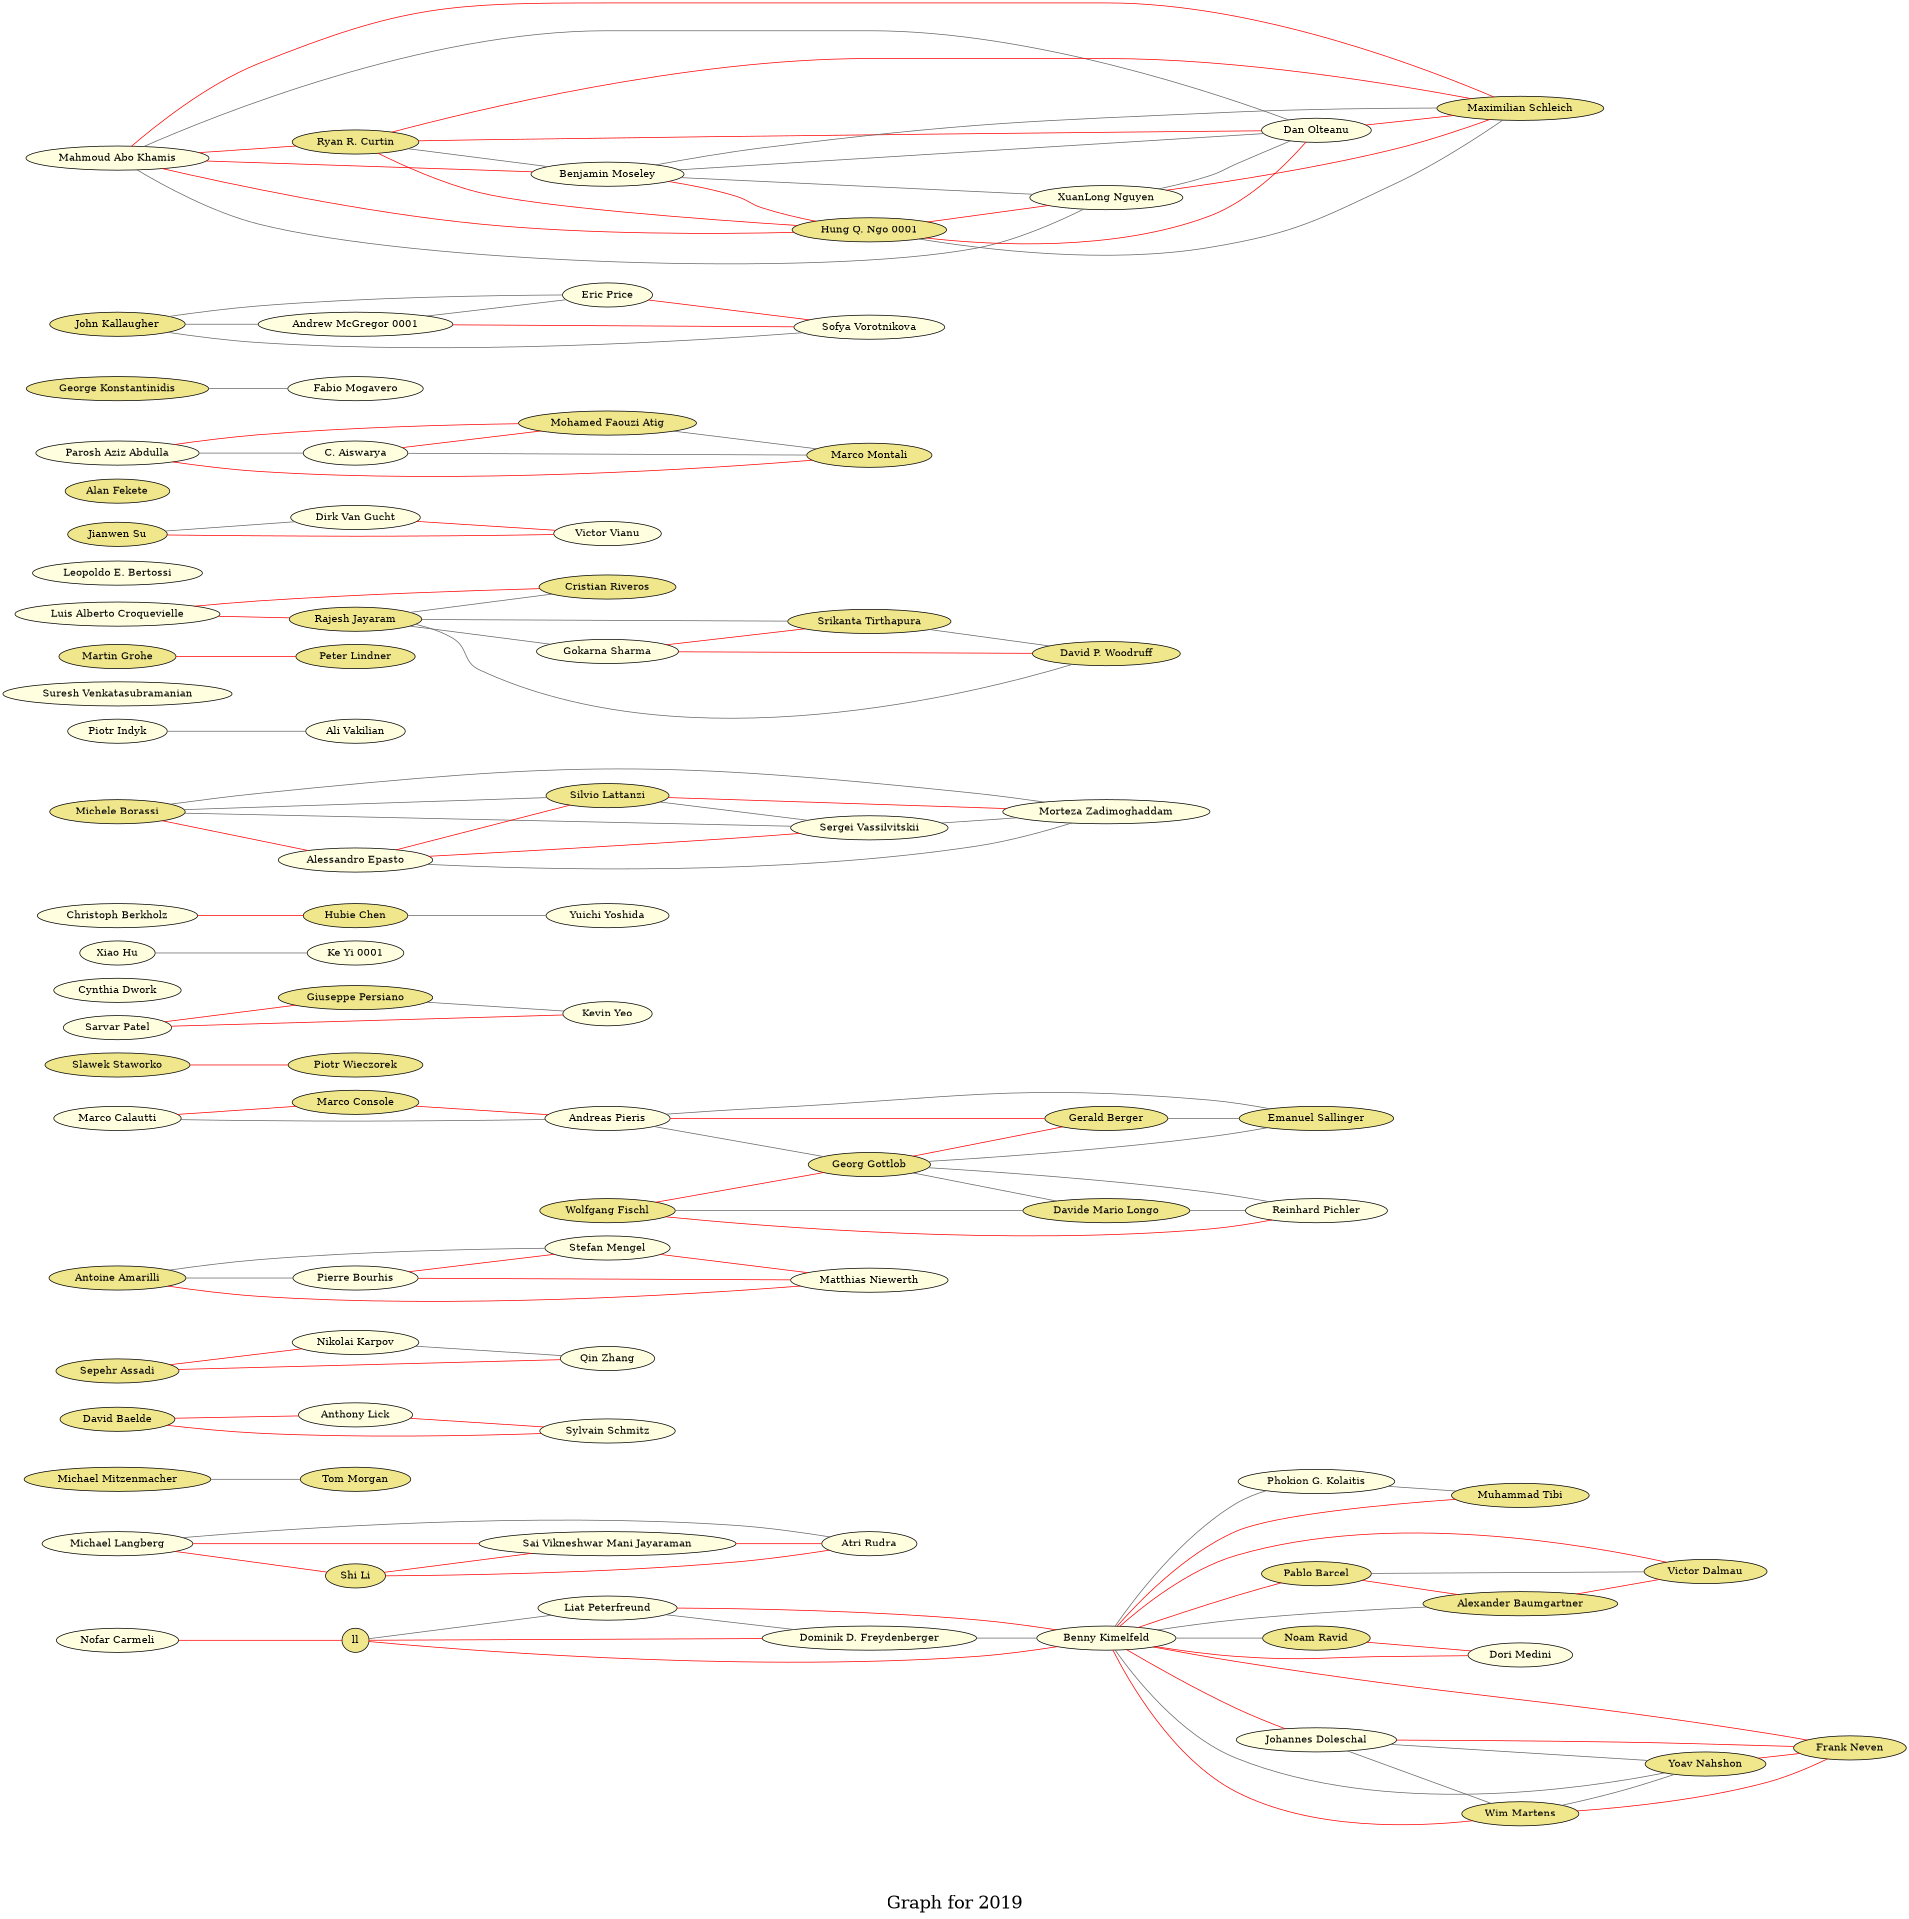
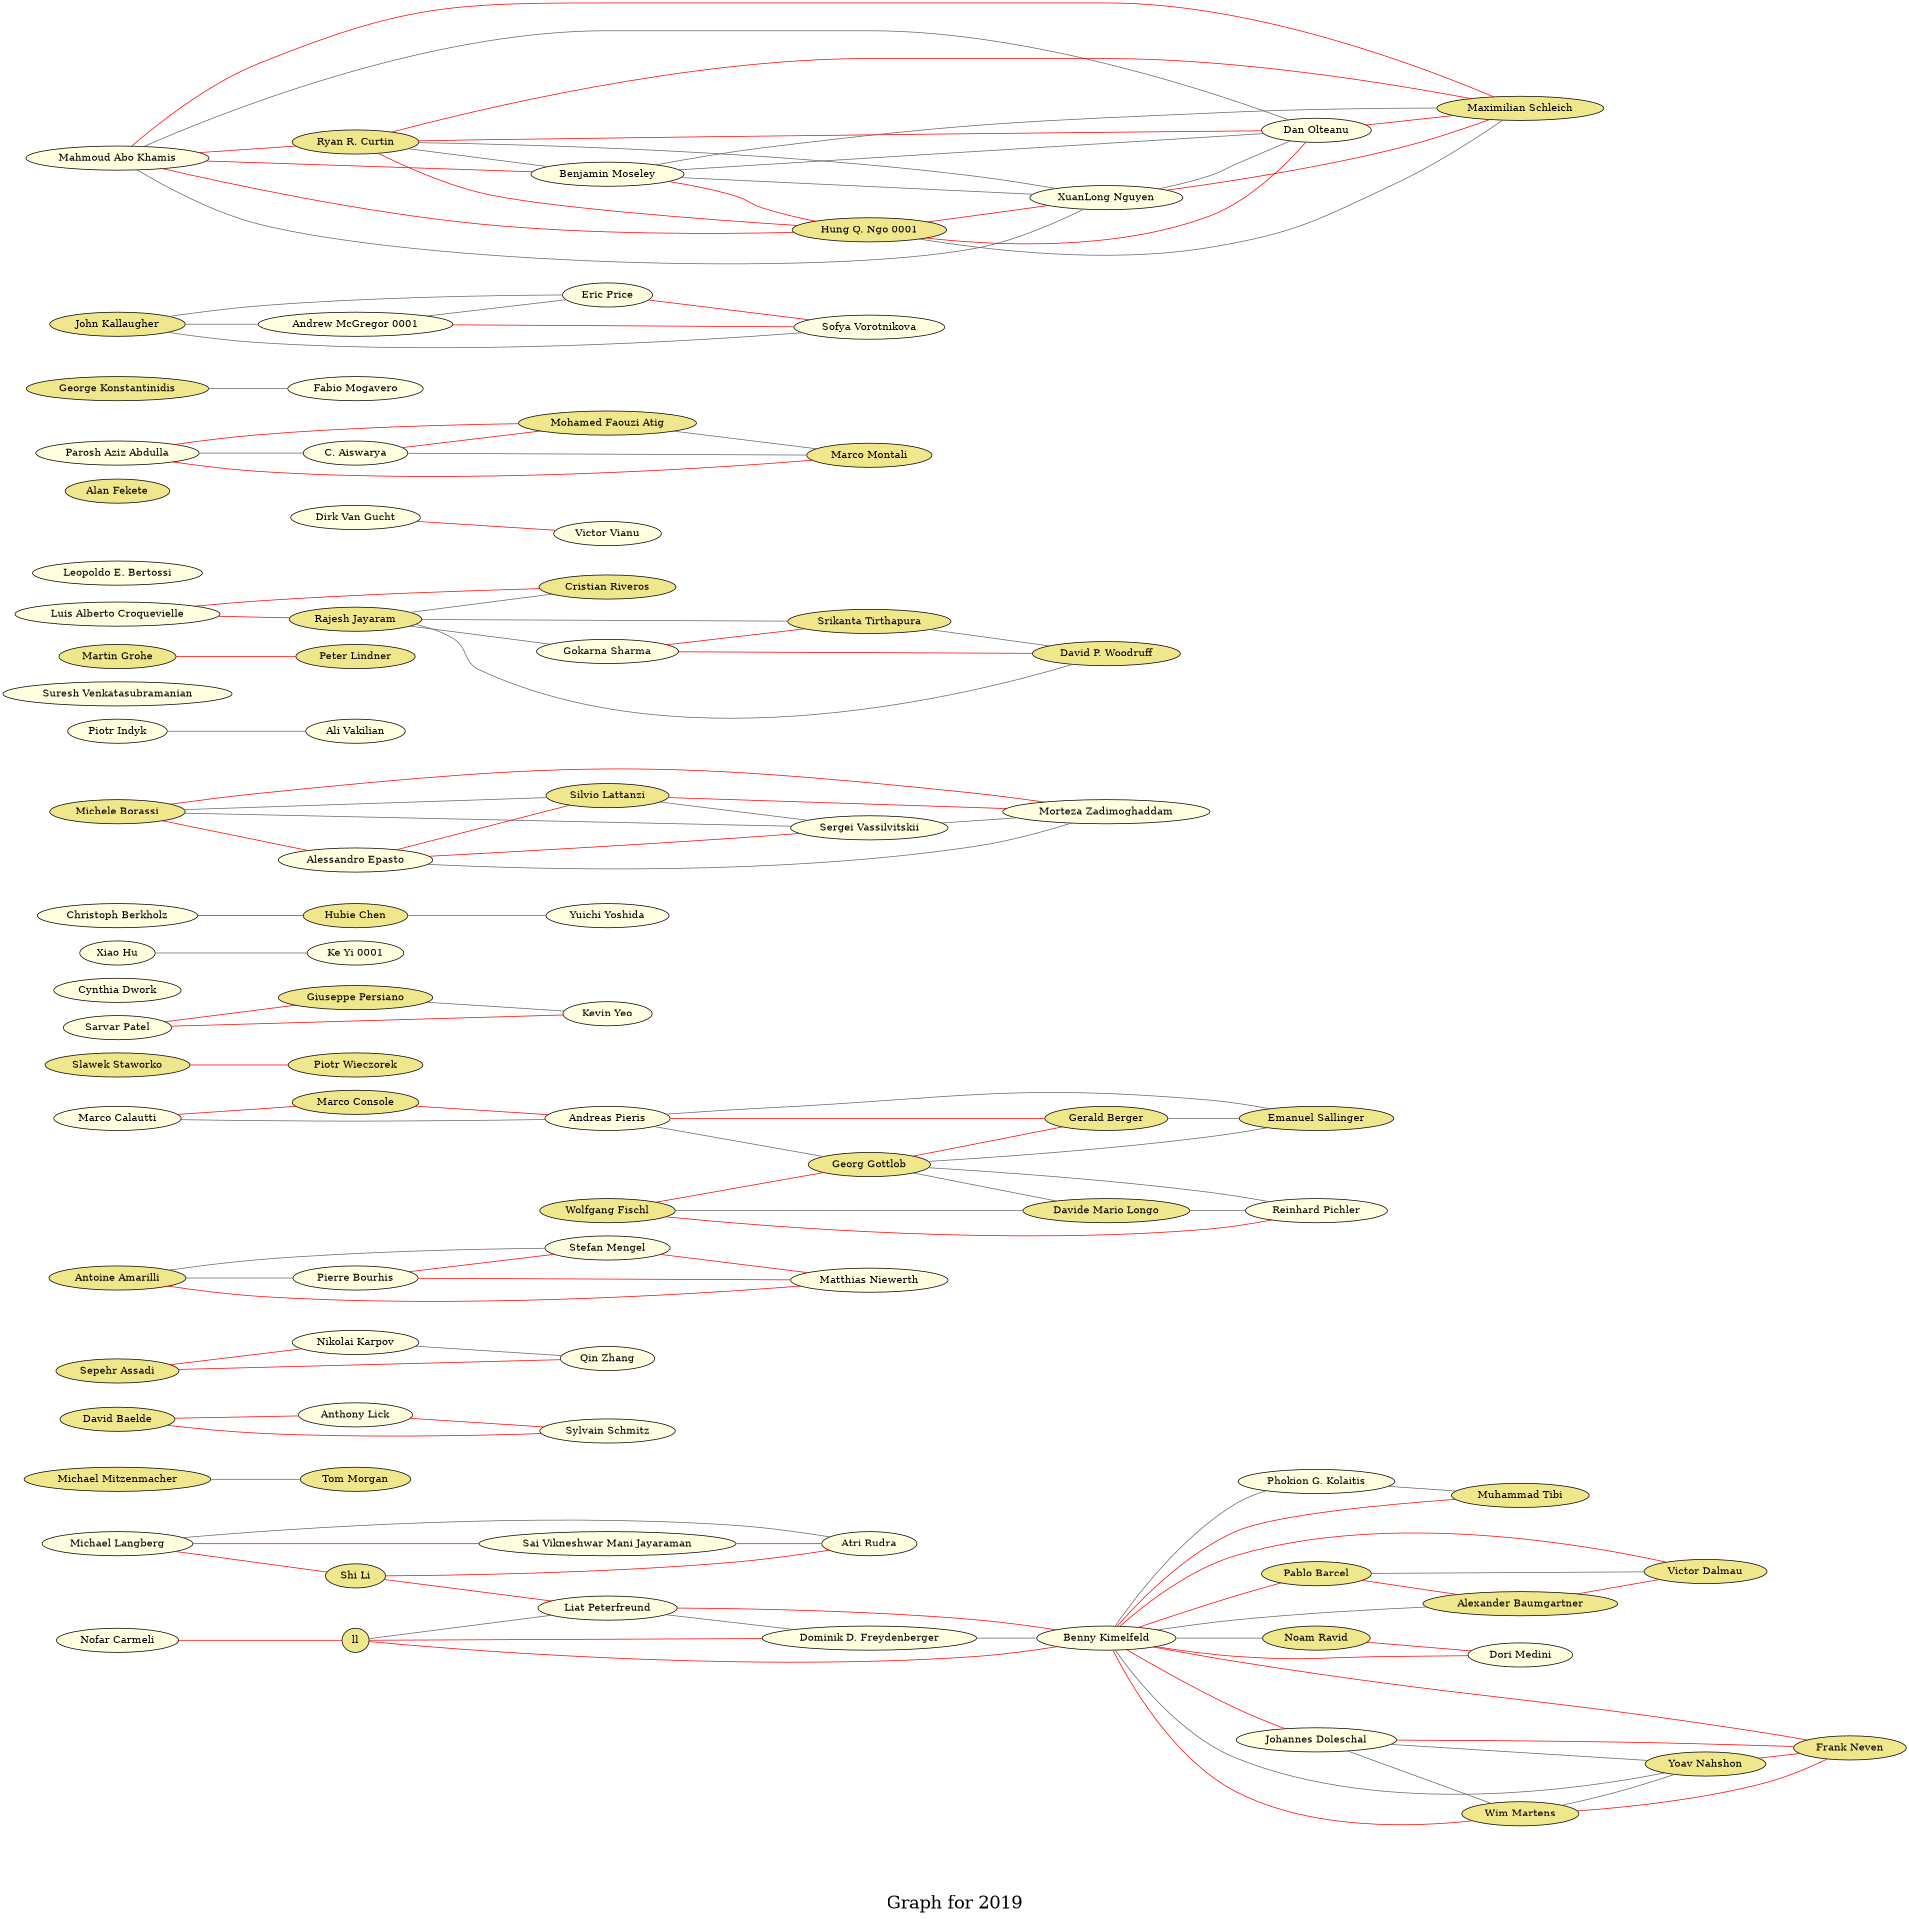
edge "Ryan R. Curtin" -- "XuanLong Nguyen": added
node "Jianwen Su": removed
edge "Michele Borassi" -- "Morteza Zadimoghaddam": color gray40 -> red
edge "Sai Vikneshwar Mani Jayaraman" -- "Shi Li": now "Liat Peterfreund" -- "Shi Li"
